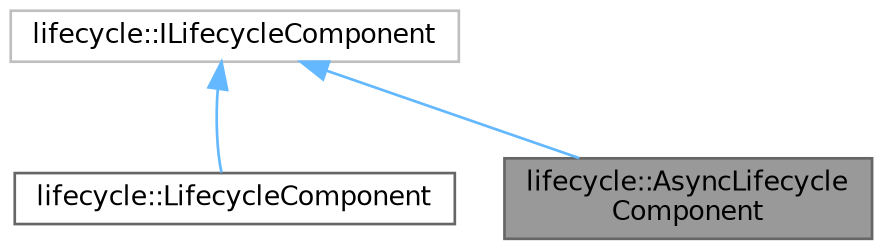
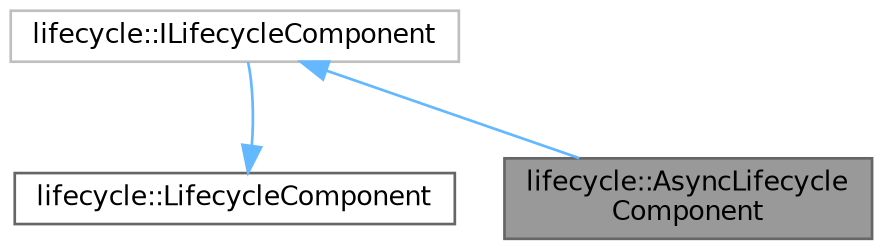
edge "lifecycle::LifecycleComponent" -> "lifecycle::ILifecycleComponent": reversed
